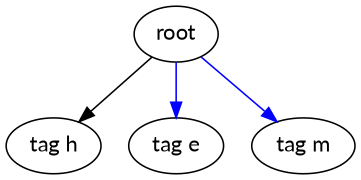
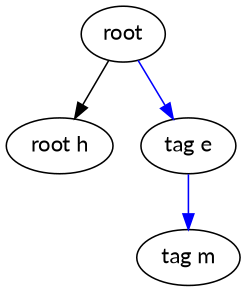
edge "root" -> "tag m": now "tag e" -> "tag m"
node "tag h": label "tag h" -> "root h"
